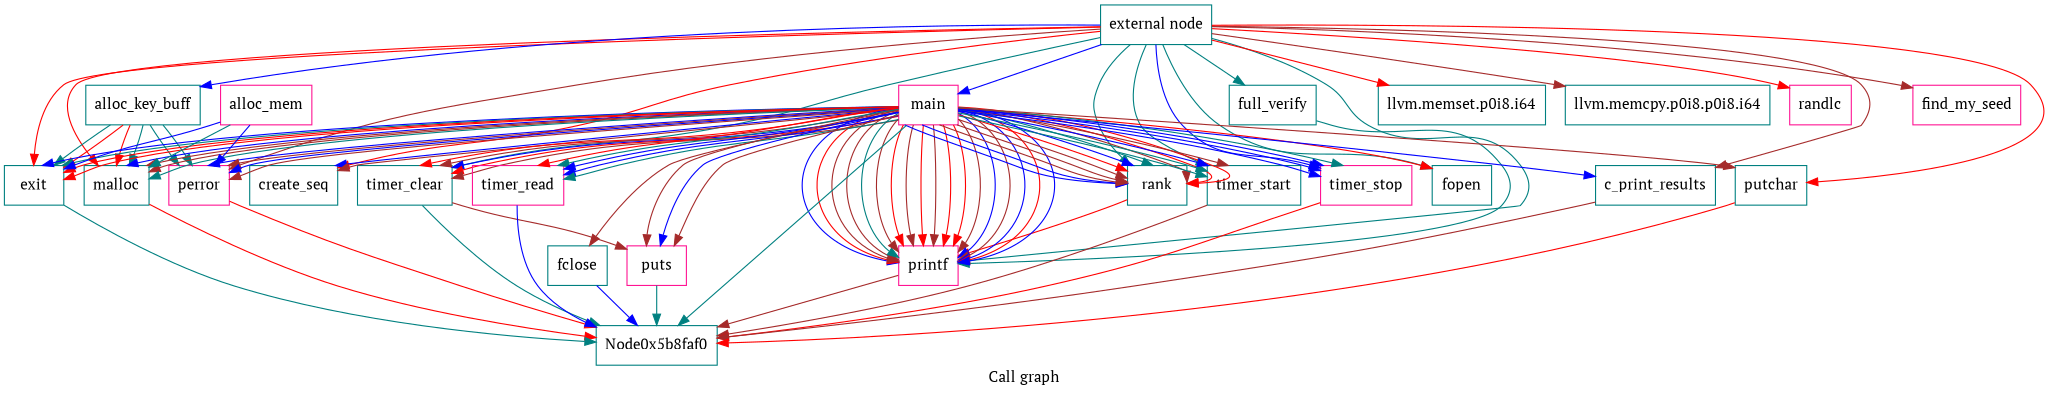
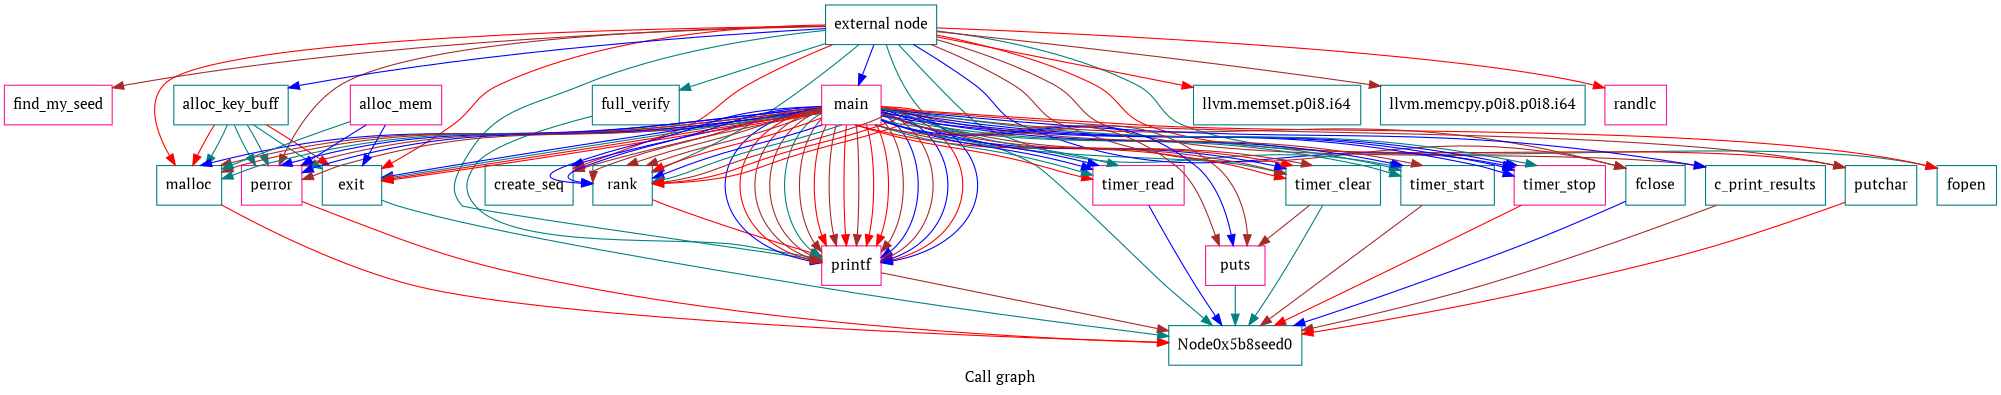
edge "external node" -> "fclose": added
node "Node0x5b8faf0": label "Node0x5b8faf0" -> "Node0x5b8seed0"
